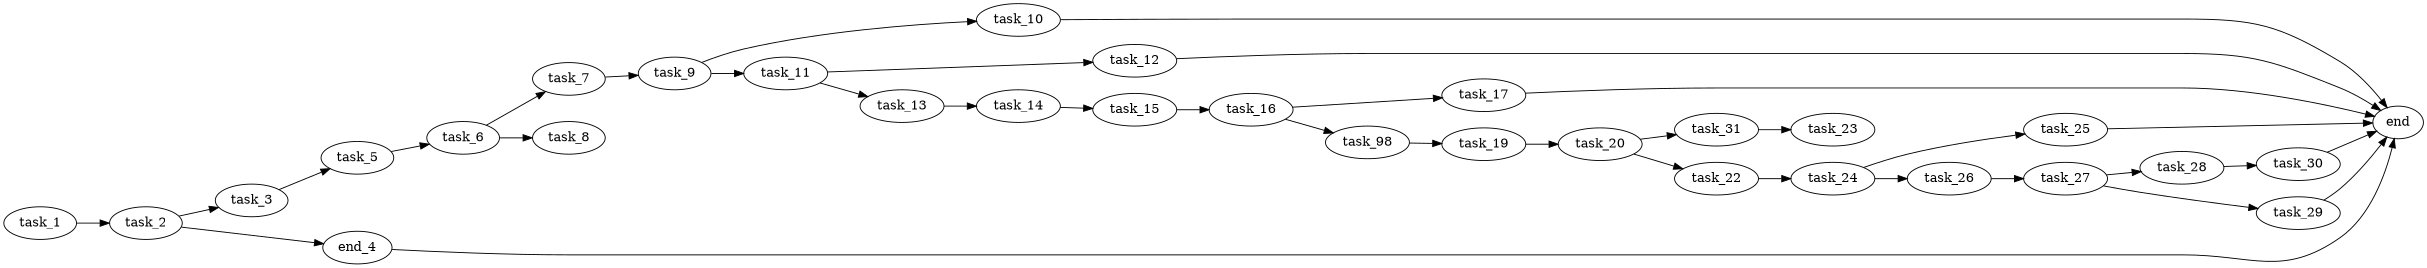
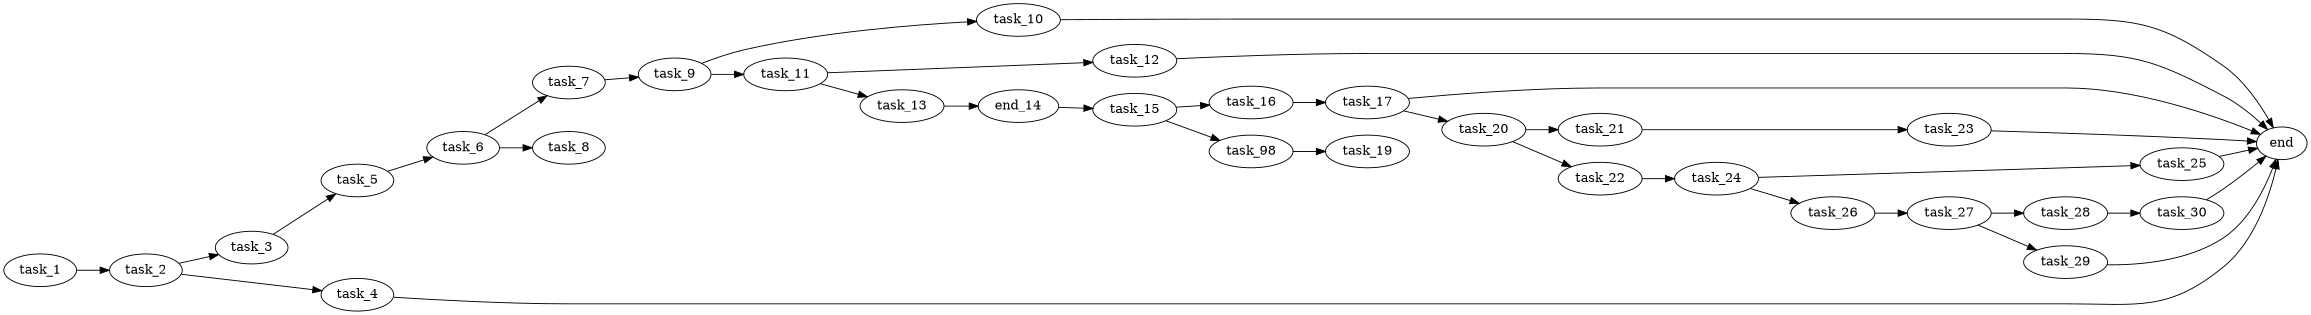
node "task_14": label "task_14" -> "end_14"
edge "task_16" -> "task_98": now "task_15" -> "task_98"
node "task_31": label "task_31" -> "task_21"
edge "task_23" -> "end": added
edge "task_19" -> "task_20": now "task_17" -> "task_20"
node "end_4": label "end_4" -> "task_4"
